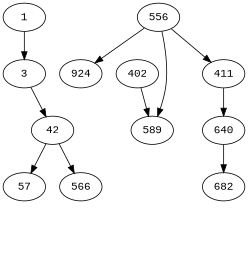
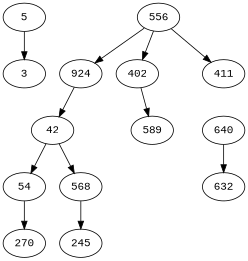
node "1": label "1" -> "5"
edge "556" -> "589": now "556" -> "402"
edge "3" -> "42": now "924" -> "42"
edge "411" -> "640": removed
node "57": label "57" -> "54"
node "566": label "566" -> "568"
node "682": label "682" -> "632"
node "270": added
node "245": added
